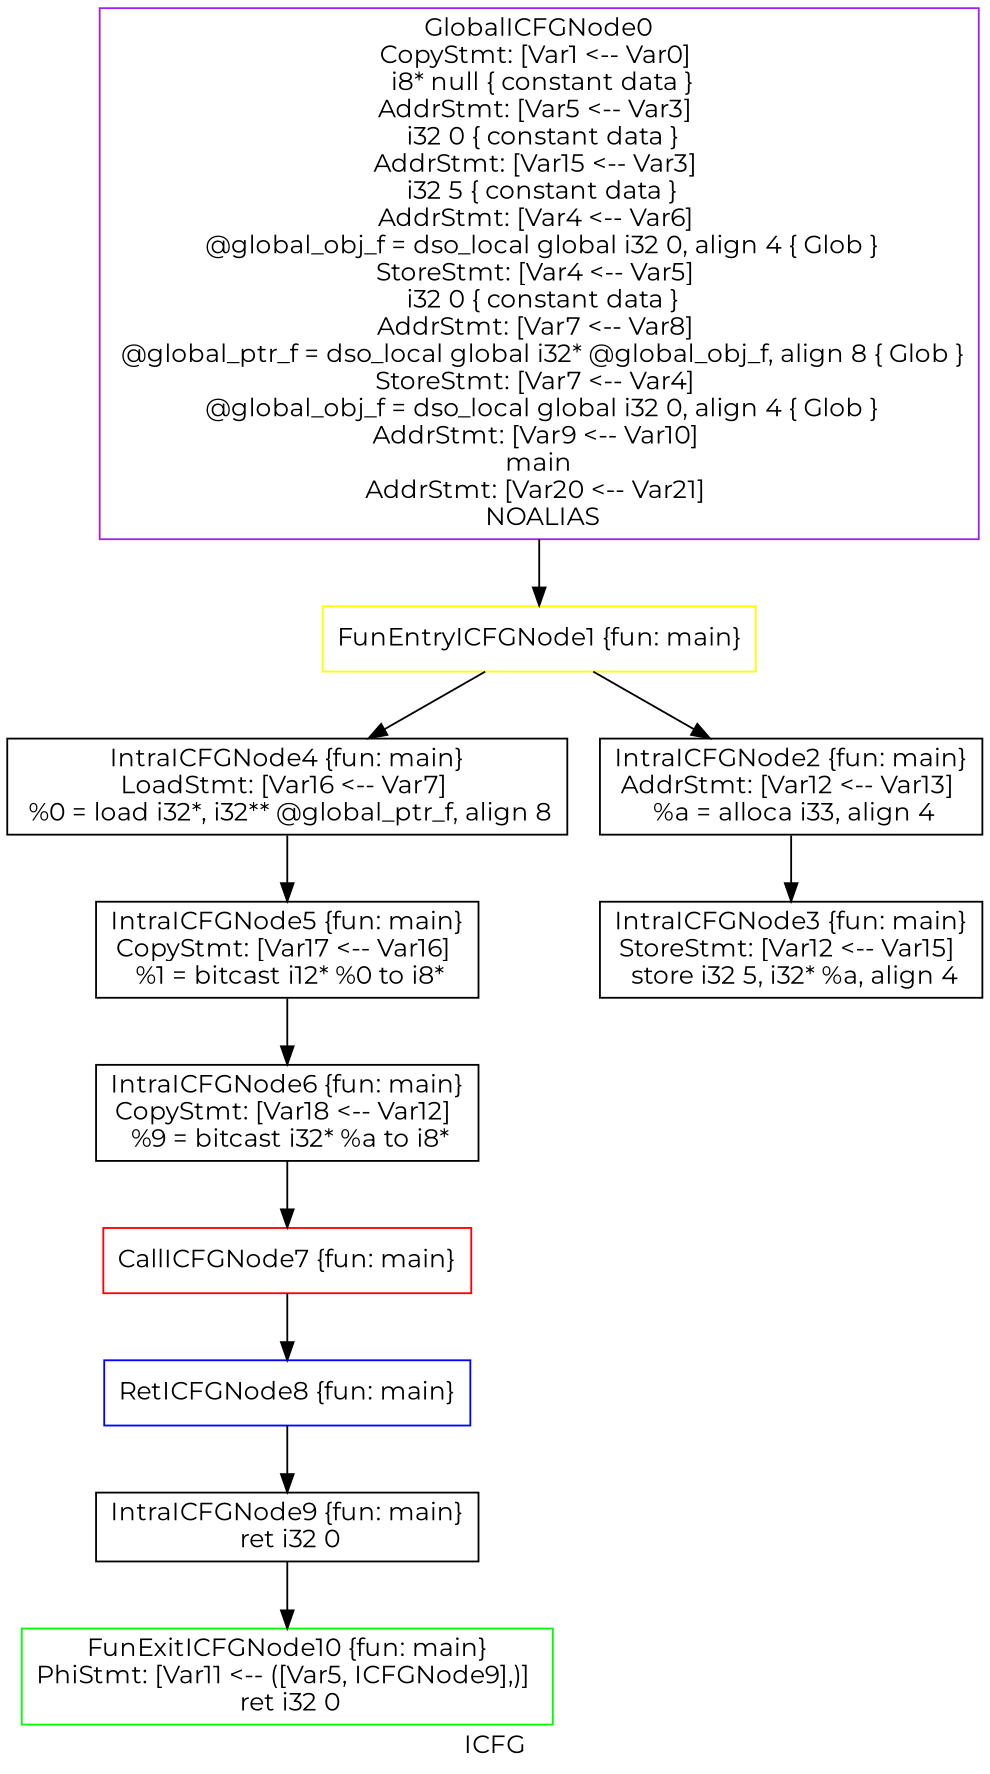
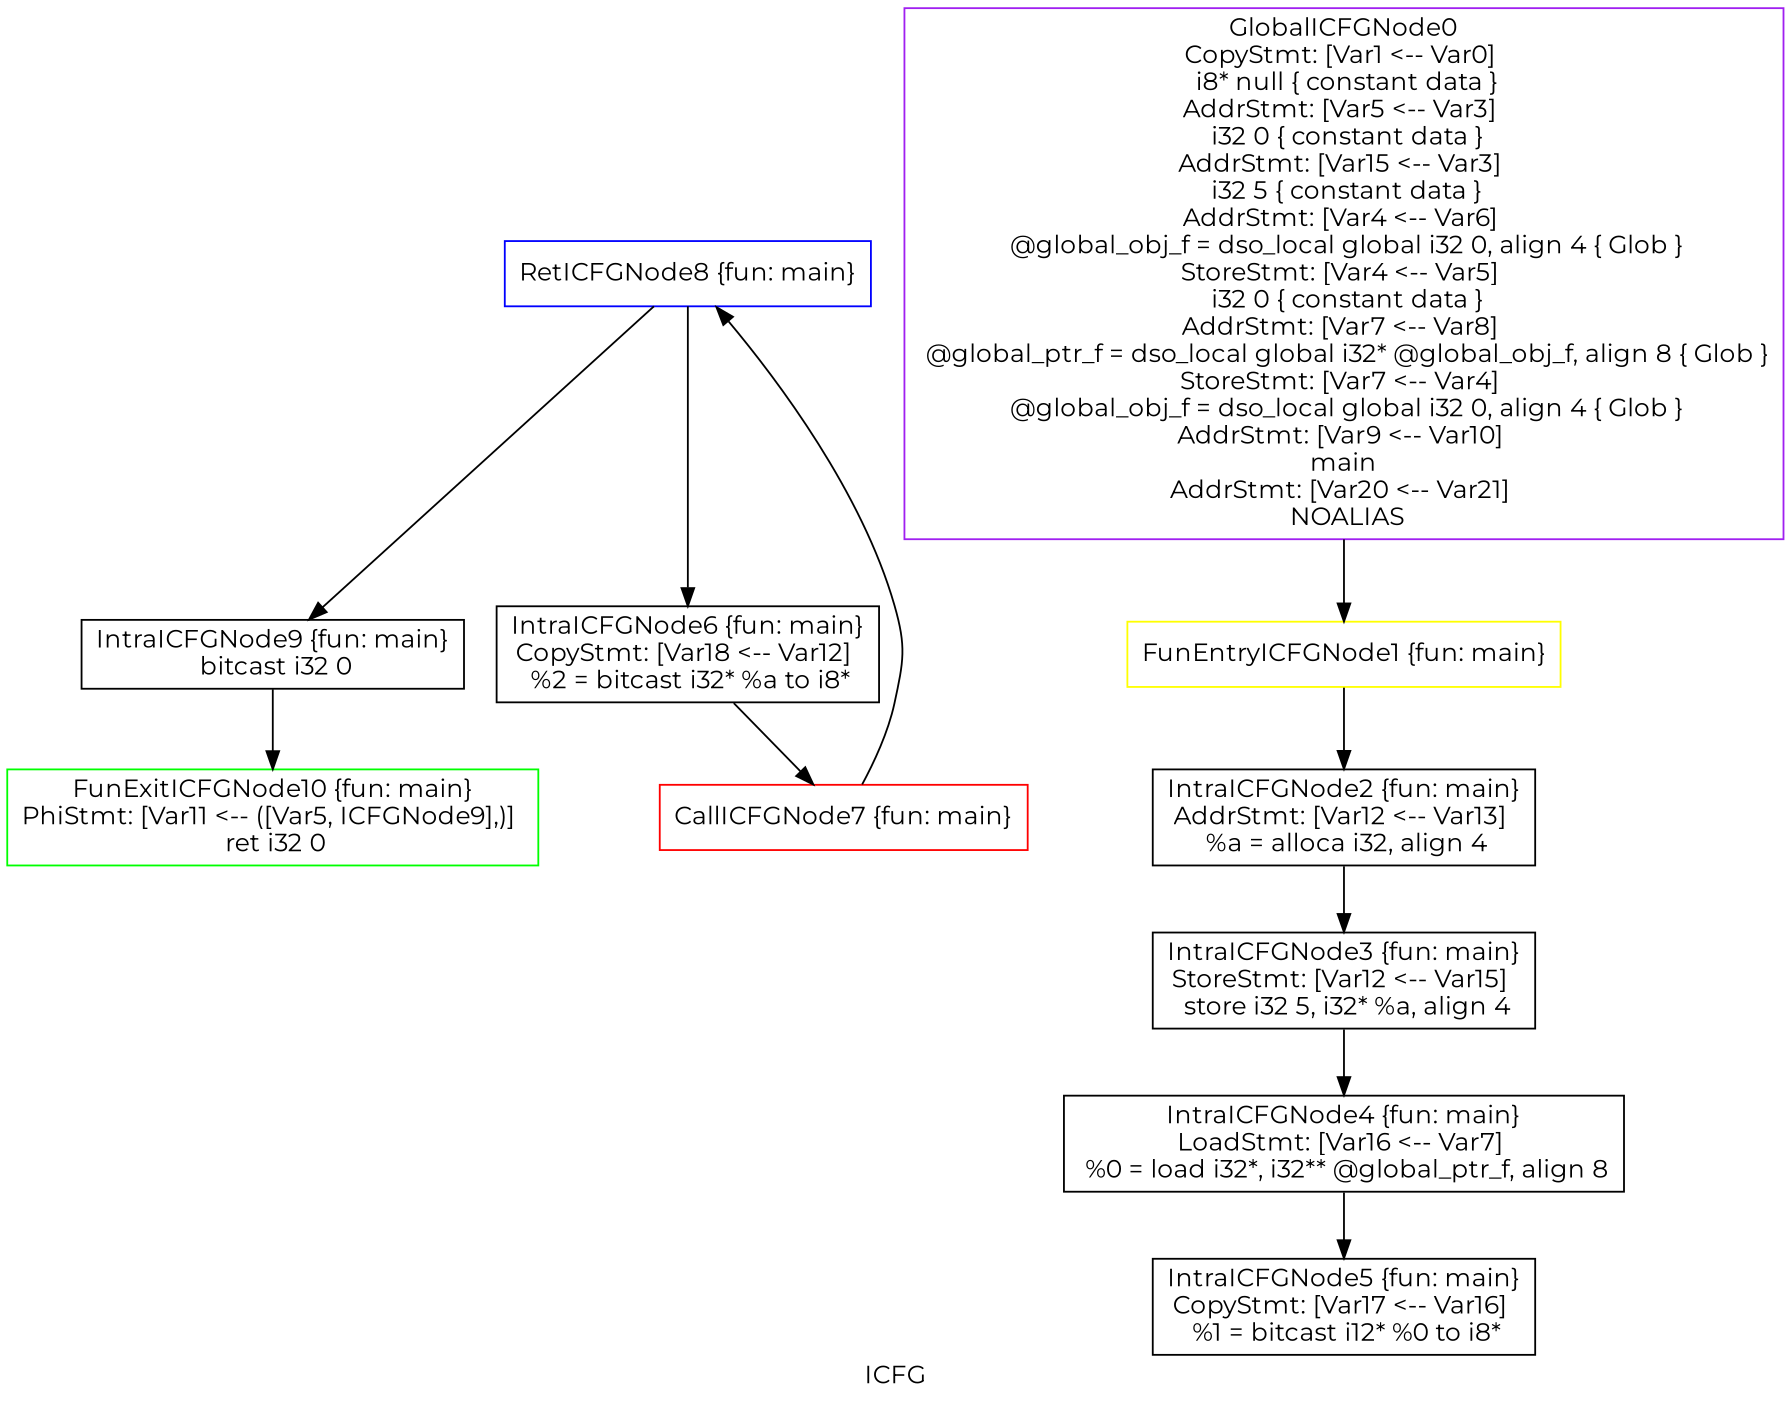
edge "FunEntryICFGNode1 {fun: main}" -> "IntraICFGNode4 {fun: main}": now "IntraICFGNode3 {fun: main}" -> "IntraICFGNode4 {fun: main}"
node "IntraICFGNode2 {fun: main}": text "%a = alloca i33, align 4" -> "%a = alloca i32, align 4"
edge "IntraICFGNode5 {fun: main}" -> "IntraICFGNode6 {fun: main}": now "RetICFGNode8 {fun: main}" -> "IntraICFGNode6 {fun: main}"
node "IntraICFGNode6 {fun: main}": text "%9 = bitcast i32* %a to i8*" -> "%2 = bitcast i32* %a to i8*"
node "IntraICFGNode9 {fun: main}": text "ret i32 0" -> "bitcast i32 0"
